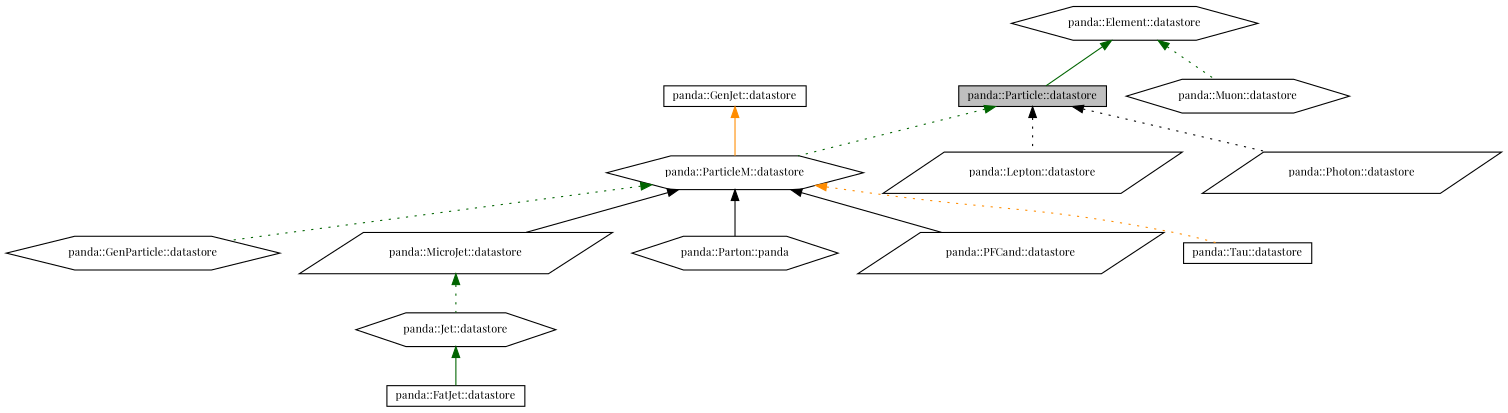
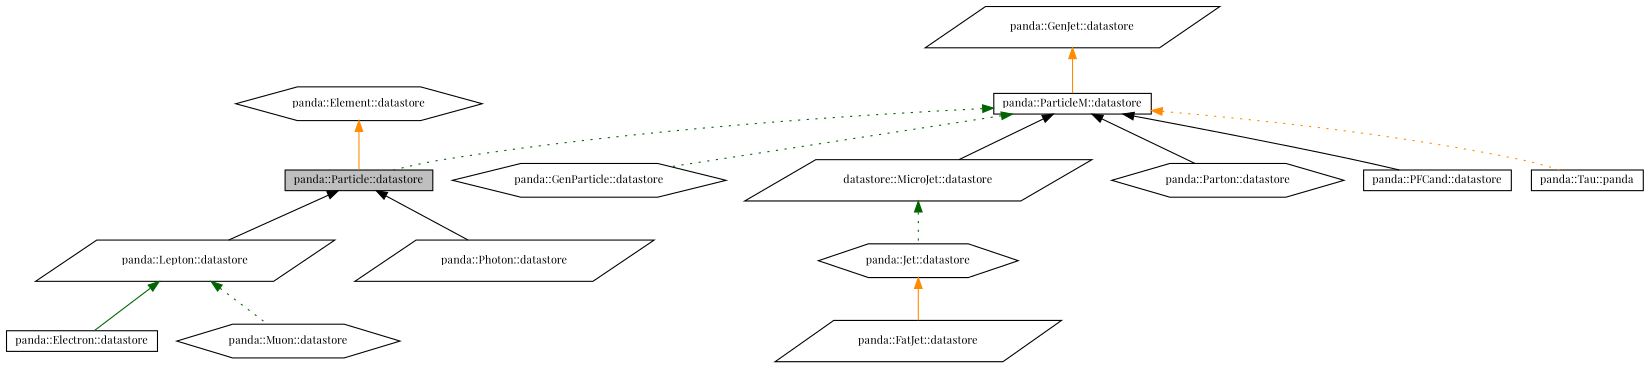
edge "panda::Muon::datastore" -> "panda::Element::datastore": now "panda::Muon::datastore" -> "panda::Lepton::datastore"
edge "panda::Particle::datastore" -> "panda::Element::datastore": color darkgreen -> darkorange
node "panda::GenJet::datastore": shape box -> parallelogram
edge "panda::Photon::datastore" -> "panda::Particle::datastore": style dotted -> solid
edge "panda::ParticleM::datastore" -> "panda::Particle::datastore": reversed
edge "panda::Lepton::datastore" -> "panda::Particle::datastore": style dotted -> solid
node "panda::ParticleM::datastore": shape hexagon -> box
node "panda::MicroJet::datastore": label "panda::MicroJet::datastore" -> "datastore::MicroJet::datastore"
node "panda::Parton::panda": label "panda::Parton::panda" -> "panda::Parton::datastore"
node "panda::PFCand::datastore": shape parallelogram -> box
node "panda::Tau::datastore": label "panda::Tau::datastore" -> "panda::Tau::panda"
node "panda::Electron::datastore": added
edge "panda::FatJet::datastore" -> "panda::Jet::datastore": color darkgreen -> darkorange
node "panda::FatJet::datastore": shape box -> parallelogram
